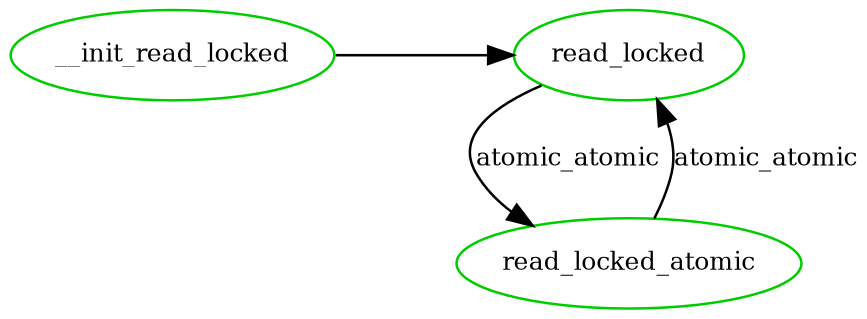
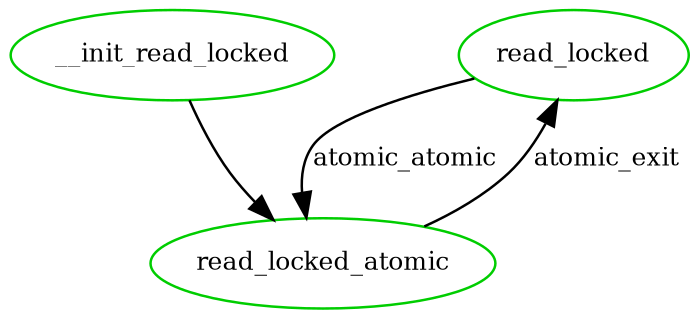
edge "__init_read_locked" -> "read_locked": now "__init_read_locked" -> "read_locked_atomic"
edge "read_locked_atomic" -> "read_locked": label "atomic_atomic" -> "atomic_exit"
